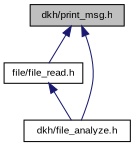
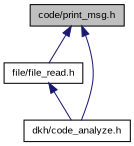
node "dkh/print_msg.h": label "dkh/print_msg.h" -> "code/print_msg.h"
node "dkh/file_analyze.h": label "dkh/file_analyze.h" -> "dkh/code_analyze.h"
